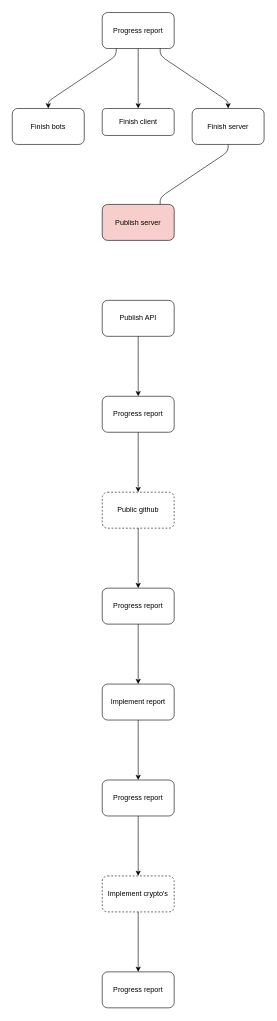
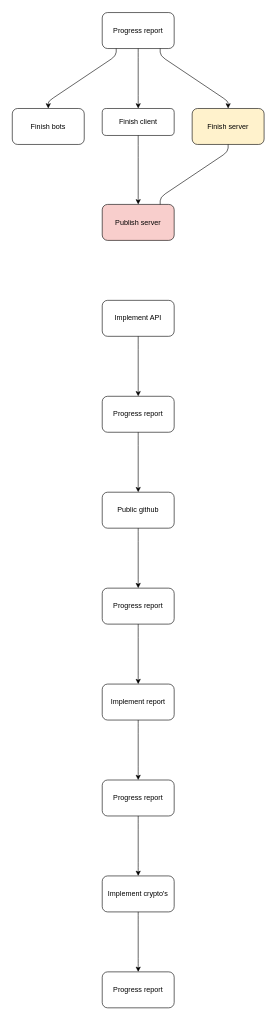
node "Finish server": fillcolor #ffffff -> #fff2cc
edge "Finish client" -> "Publish server": added
node "Publish API": label "Publish API" -> "Implement API"
node "Public github": style dashed -> solid
node "Implement crypto's": style dashed -> solid
